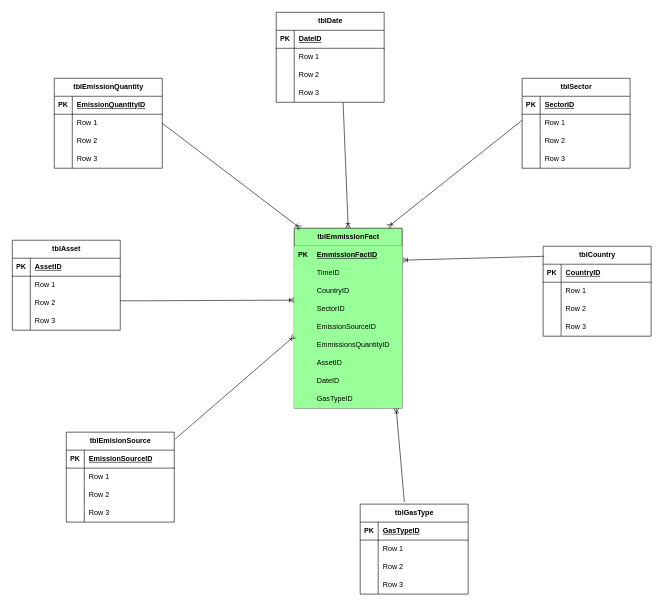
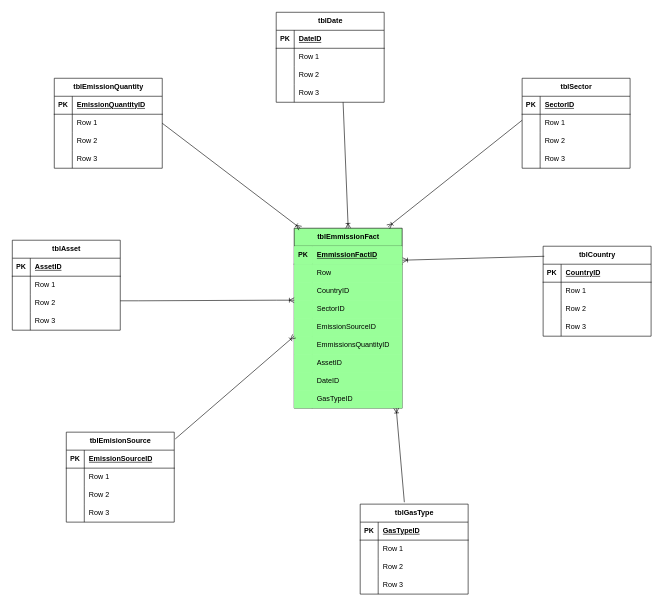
node "TimeID": label "TimeID" -> "Row"
